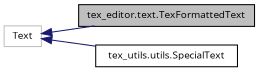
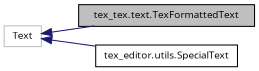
node "tex_editor.text.TexFormattedText": label "tex_editor.text.TexFormattedText" -> "tex_tex.text.TexFormattedText"
node "tex_utils.utils.SpecialText": label "tex_utils.utils.SpecialText" -> "tex_editor.utils.SpecialText"
